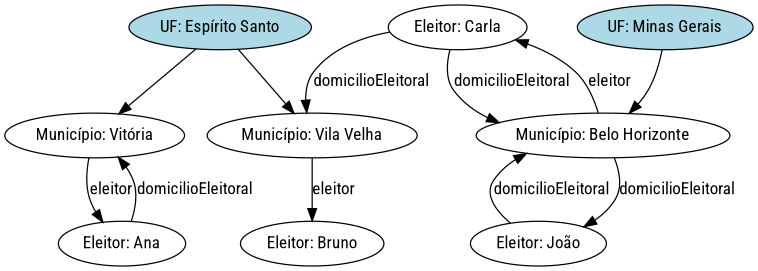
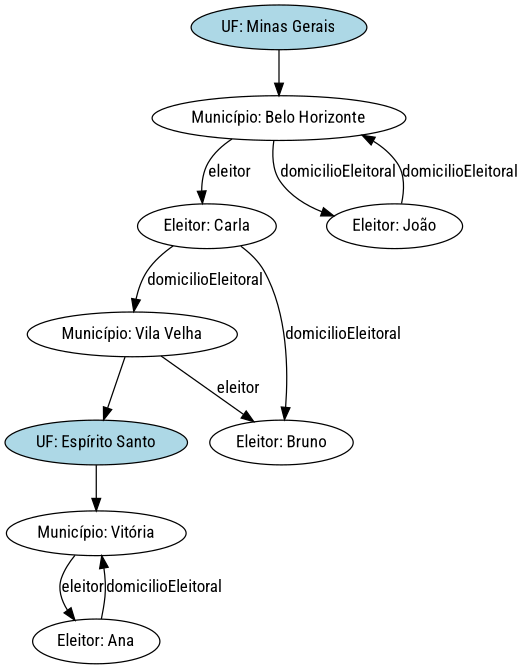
edge "UF: Espírito Santo" -> "Município: Vila Velha": reversed
edge "Eleitor: Carla" -> "Município: Belo Horizonte": now "Eleitor: Carla" -> "Eleitor: Bruno"
